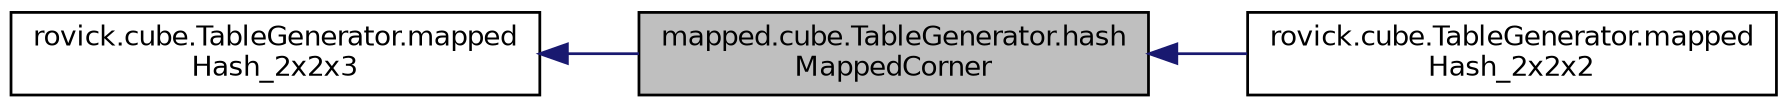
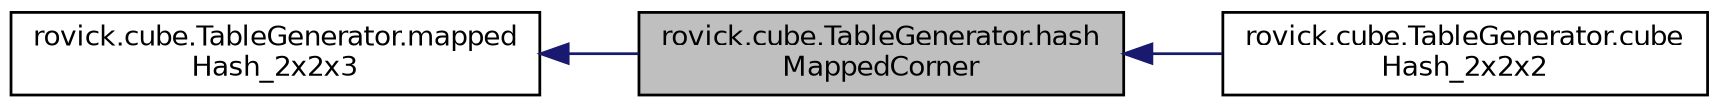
node "mapped.cube.TableGenerator.hash MappedCorner": label "mapped.cube.TableGenerator.hash MappedCorner" -> "rovick.cube.TableGenerator.hash MappedCorner"
node "rovick.cube.TableGenerator.mapped Hash_2x2x2": label "rovick.cube.TableGenerator.mapped Hash_2x2x2" -> "rovick.cube.TableGenerator.cube Hash_2x2x2"
